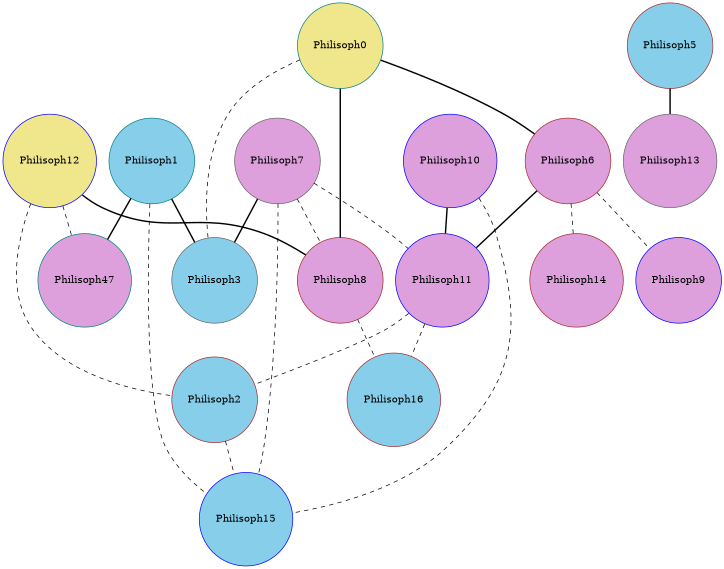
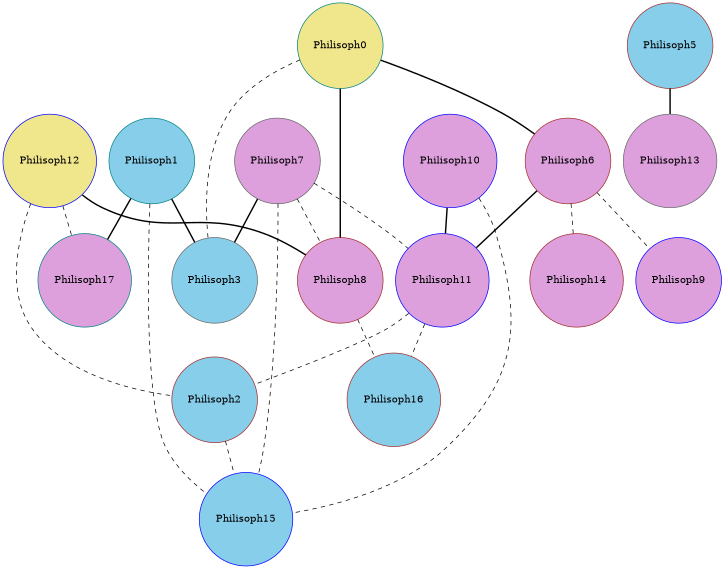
node "Philisoph47": label "Philisoph47" -> "Philisoph17"
